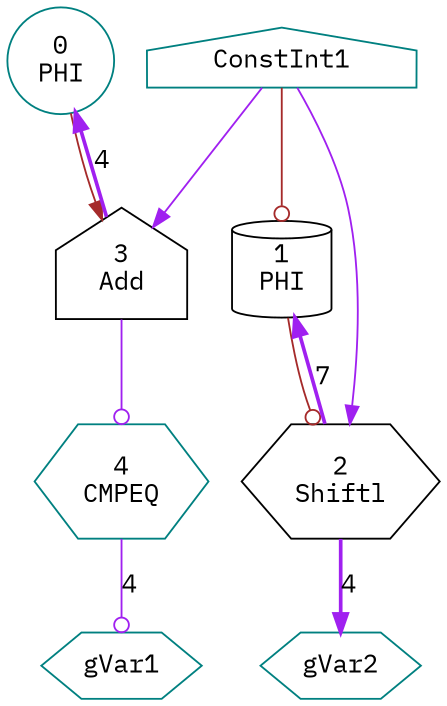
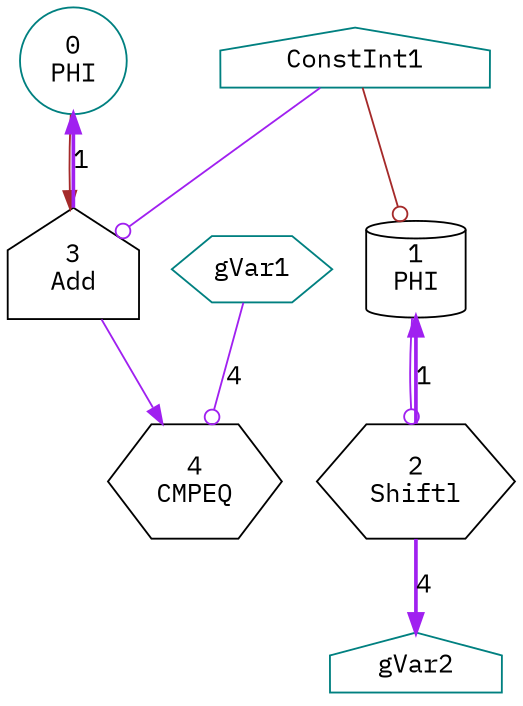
edge "ConstInt1" -> "3 Add": arrowhead normal -> odot
edge "3 Add" -> "0 PHI": label "4" -> "1"
edge "ConstInt1" -> "2 Shiftl": removed
edge "3 Add" -> "4 CMPEQ": arrowhead odot -> normal
edge "1 PHI" -> "2 Shiftl": color brown -> purple
edge "2 Shiftl" -> "1 PHI": label "7" -> "1"
node "4 CMPEQ": color teal -> black
edge "4 CMPEQ" -> "gVar1": reversed
node "gVar2": shape hexagon -> house
